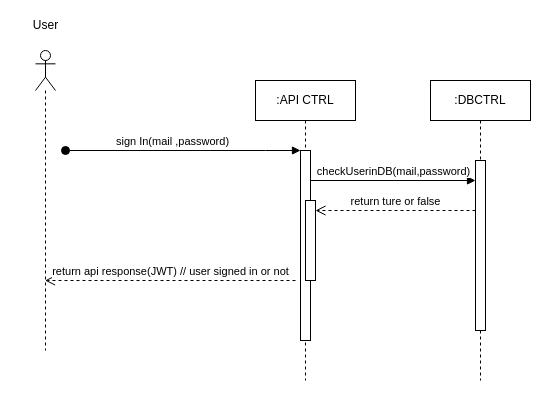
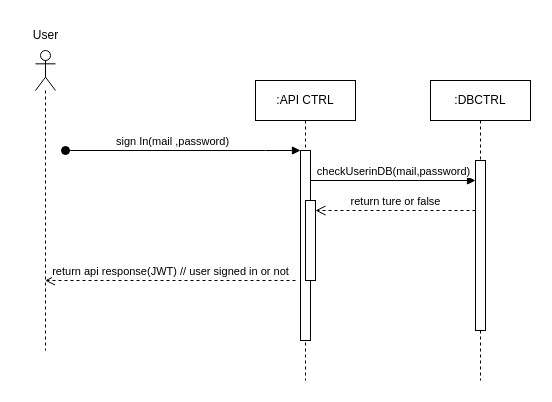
node "User": moved (46, 26) -> (46, 36)
